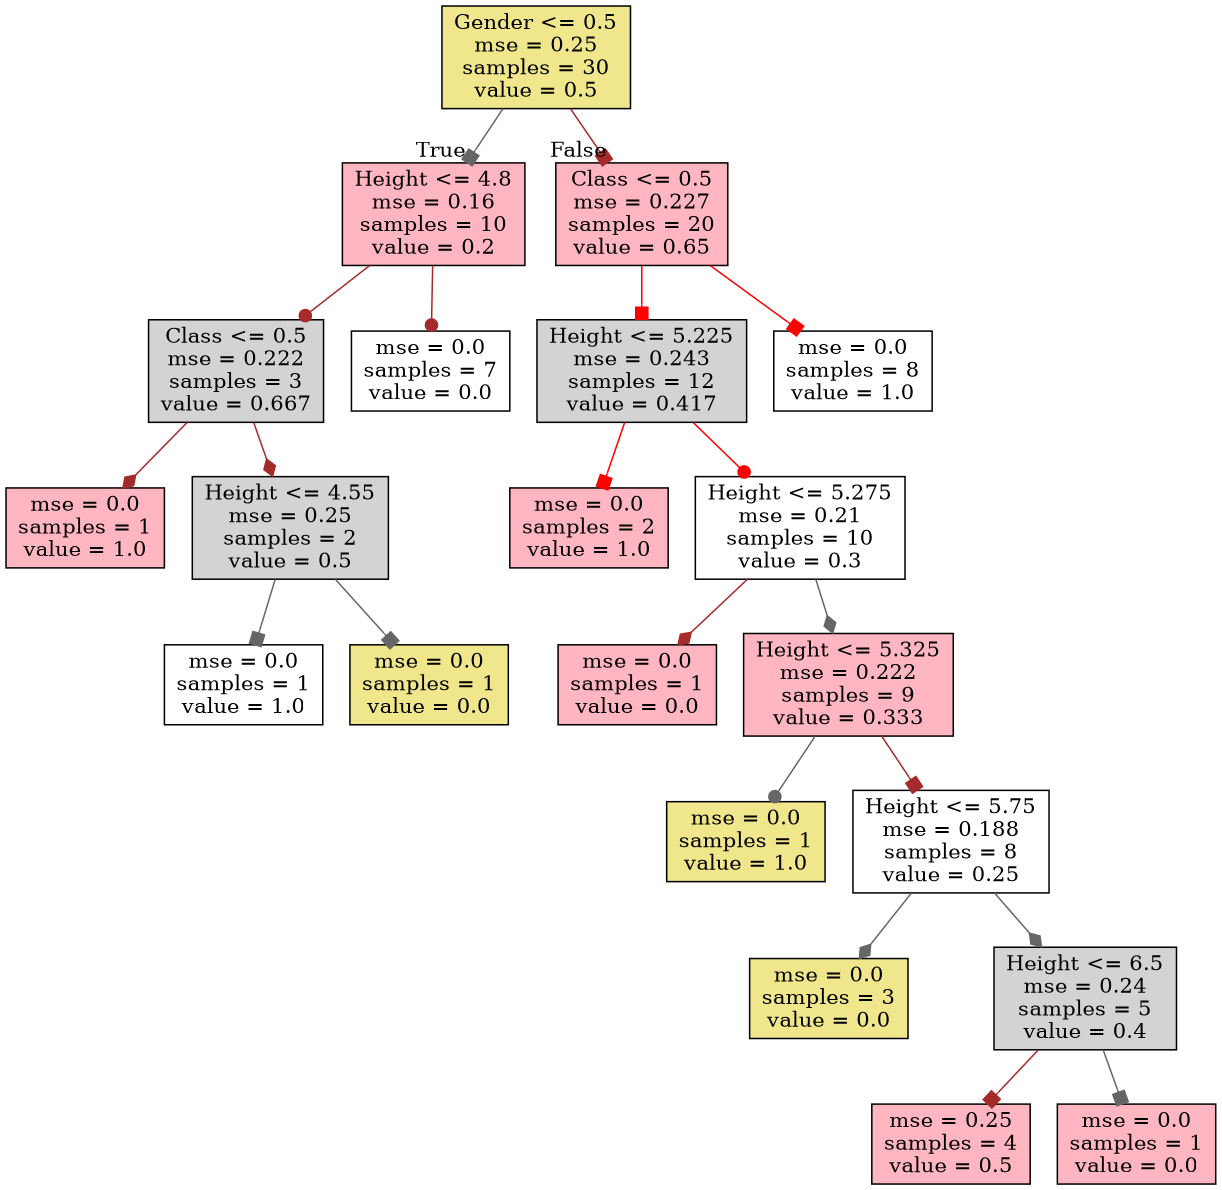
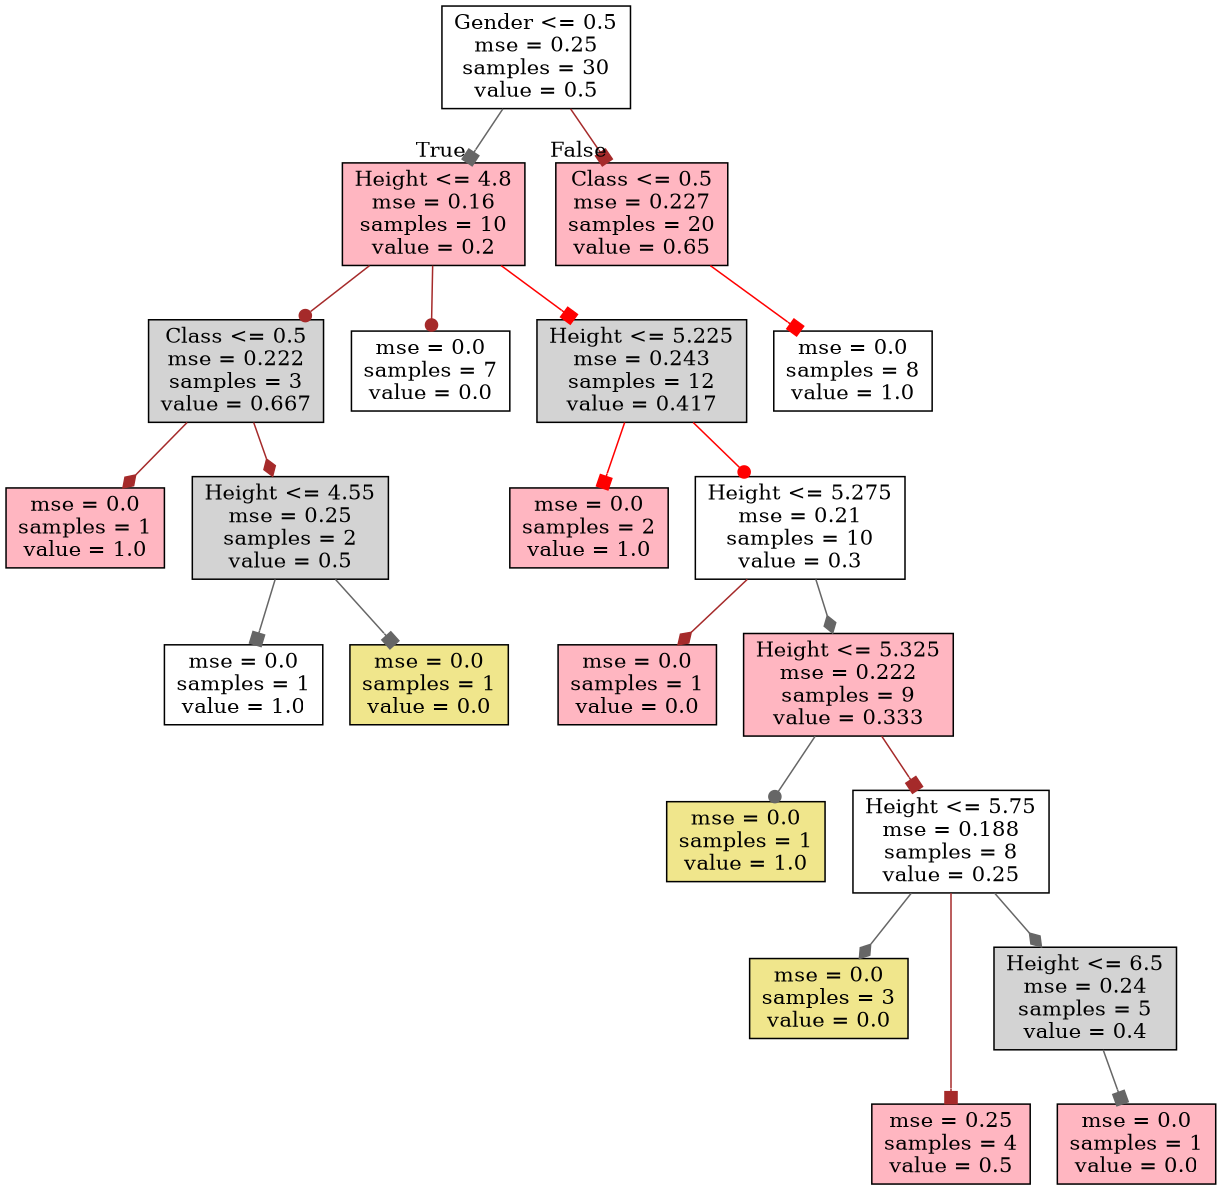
node "Gender <= 0.5 mse = 0.25 samples = 30 value = 0.5": fillcolor khaki -> white
edge "Class <= 0.5 mse = 0.227 samples = 20 value = 0.65" -> "Height <= 5.225 mse = 0.243 samples = 12 value = 0.417": now "Height <= 4.8 mse = 0.16 samples = 10 value = 0.2" -> "Height <= 5.225 mse = 0.243 samples = 12 value = 0.417"
edge "Height <= 6.5 mse = 0.24 samples = 5 value = 0.4" -> "mse = 0.25 samples = 4 value = 0.5": now "Height <= 5.75 mse = 0.188 samples = 8 value = 0.25" -> "mse = 0.25 samples = 4 value = 0.5"
